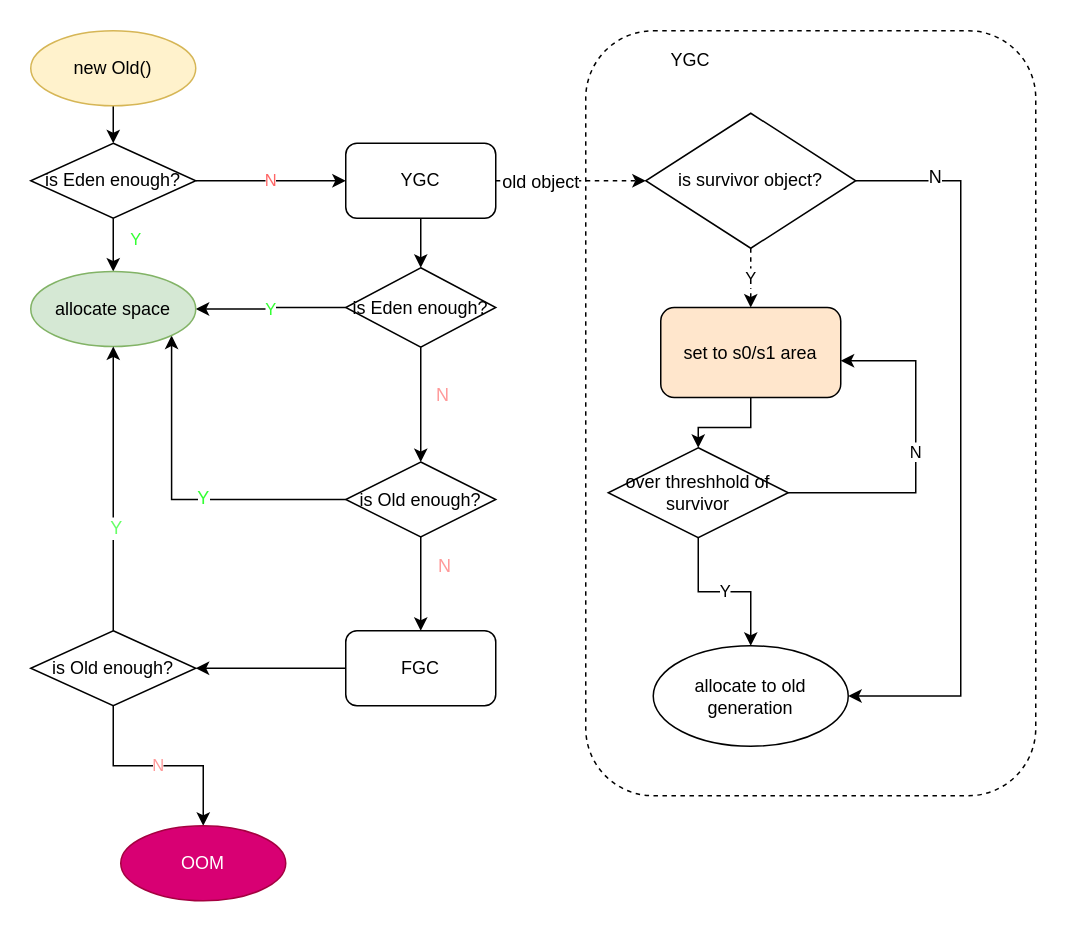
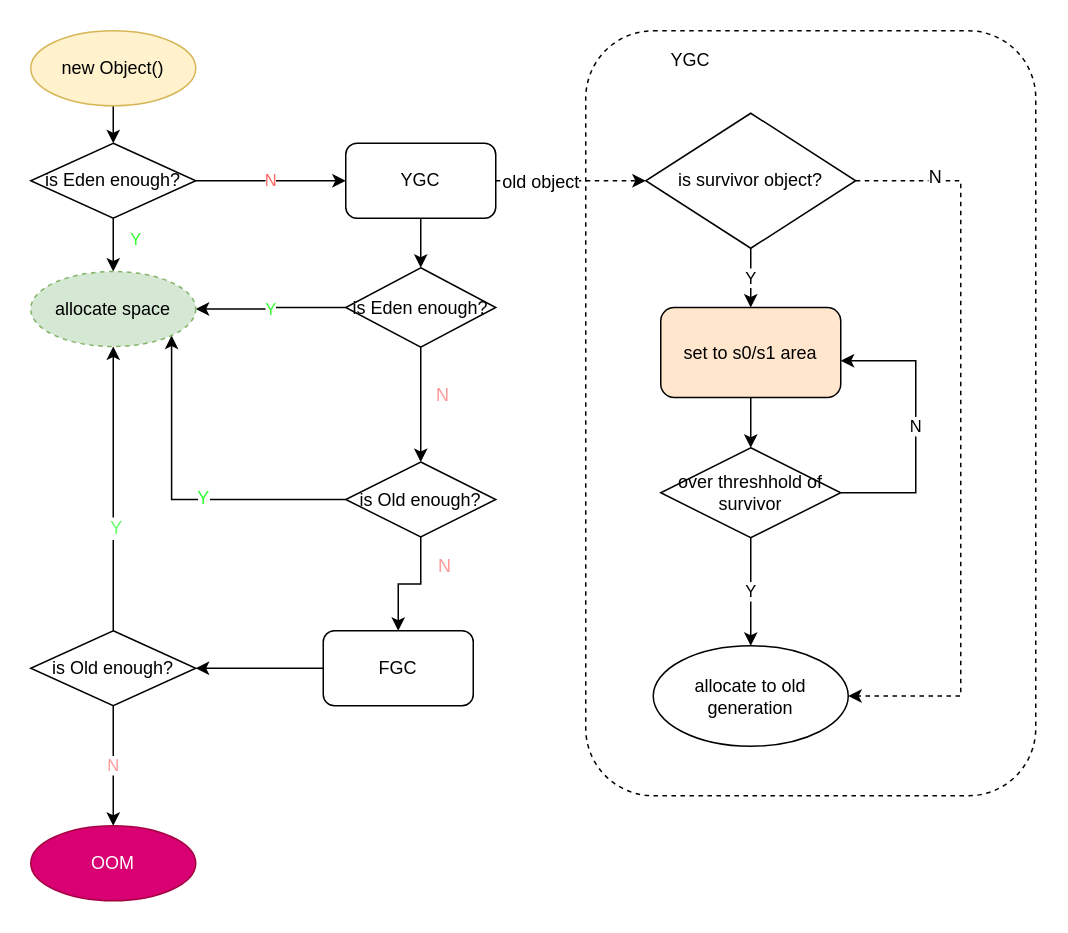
node "new Old()": label "new Old()" -> "new Object()"
edge "is survivor object?" -> "set to s0/s1 area": style dashed -> solid
node "allocate space": style solid -> dashed
edge "is survivor object?" -> "allocate to old generation": style solid -> dashed
node "over threshhold of survivor": moved (698, 493) -> (751, 493)
node "FGC": moved (421, 668) -> (398, 668)
node "OOM": moved (203, 863) -> (113, 863)
